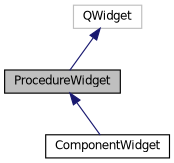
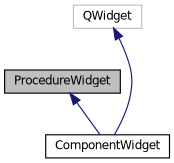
edge "ProcedureWidget" -> "QWidget": now "ComponentWidget" -> "QWidget"
